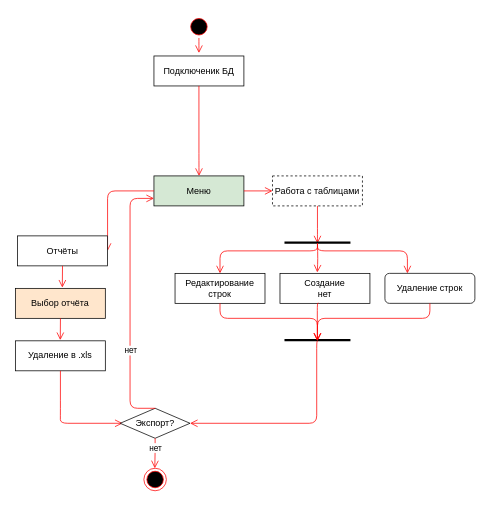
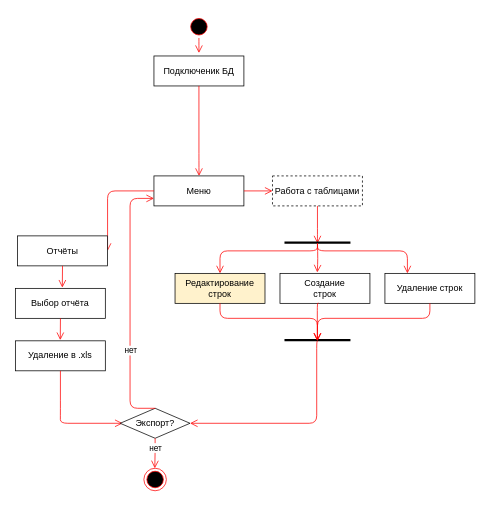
node "Меню": fillcolor #d5e8d4 -> #ffffff
node "Редактирование строк": fillcolor #ffffff -> #fff2cc
node "Создание нет": label "Создание нет" -> "Создание строк"
node "Удаление строк": shape rounded rectangle -> rectangle
node "Выбор отчёта": fillcolor #ffe6cc -> #ffffff
